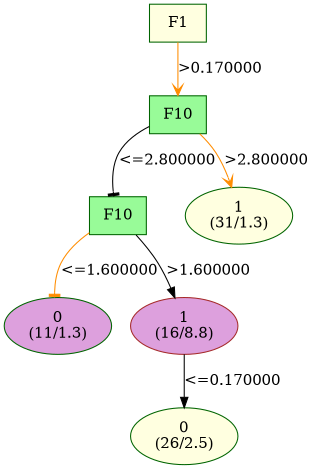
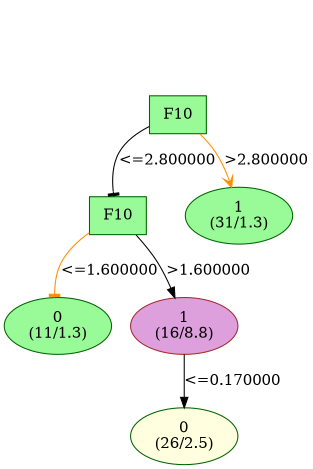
node "F1": removed
node "1 (31/1.3)": fillcolor lightyellow -> palegreen
node "0 (11/1.3)": fillcolor plum -> palegreen
